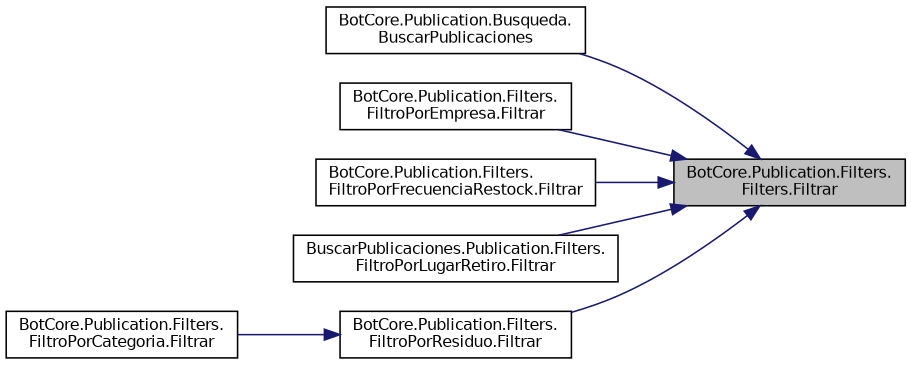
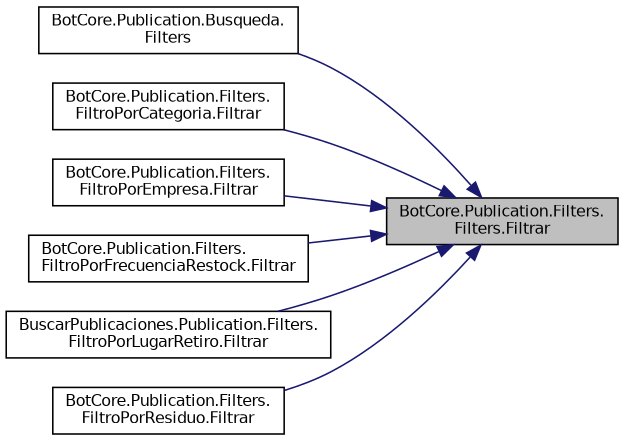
node "BotCore.Publication.Busqueda. BuscarPublicaciones": label "BotCore.Publication.Busqueda. BuscarPublicaciones" -> "BotCore.Publication.Busqueda. Filters"
edge "BotCore.Publication.Filters. FiltroPorCategoria.Filtrar" -> "BotCore.Publication.Filters. FiltroPorResiduo.Filtrar": now "BotCore.Publication.Filters. FiltroPorCategoria.Filtrar" -> "BotCore.Publication.Filters. Filters.Filtrar"
